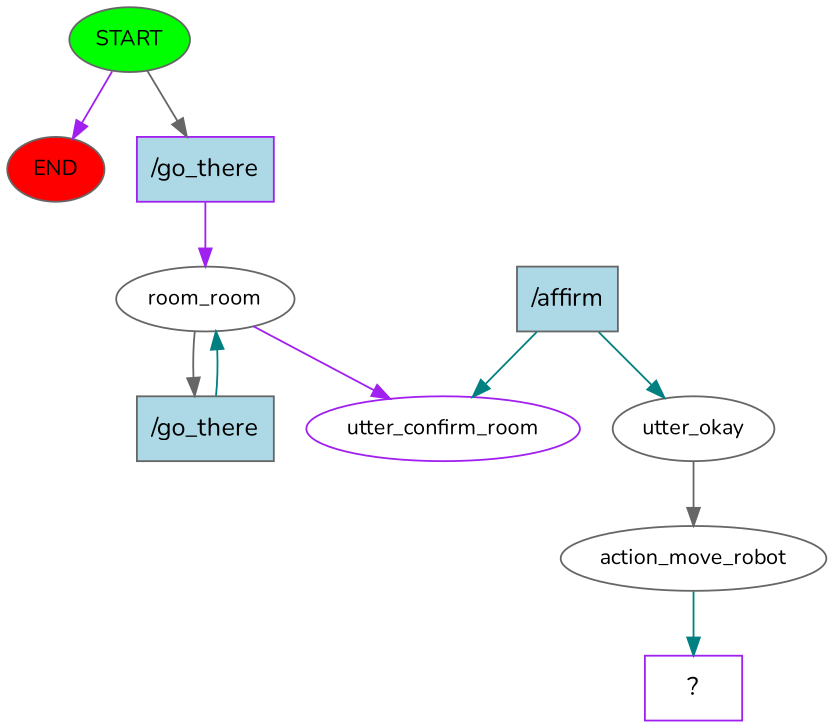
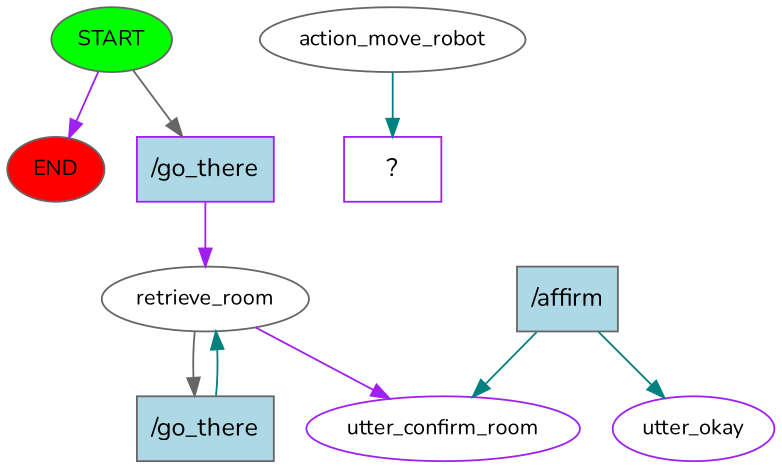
node "room_room": label "room_room" -> "retrieve_room"
node "utter_okay": color gray40 -> purple
edge "utter_okay" -> "action_move_robot": removed
